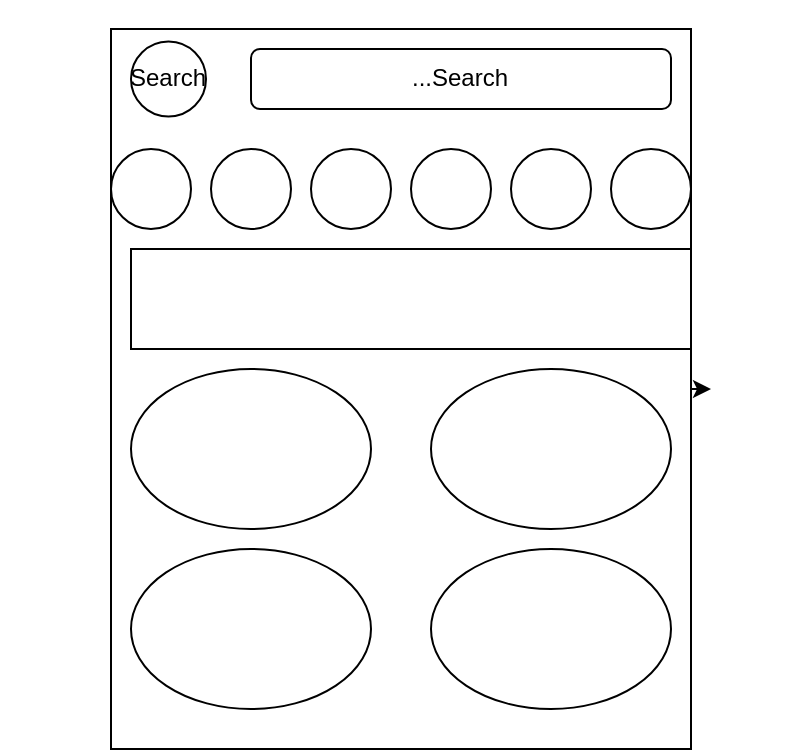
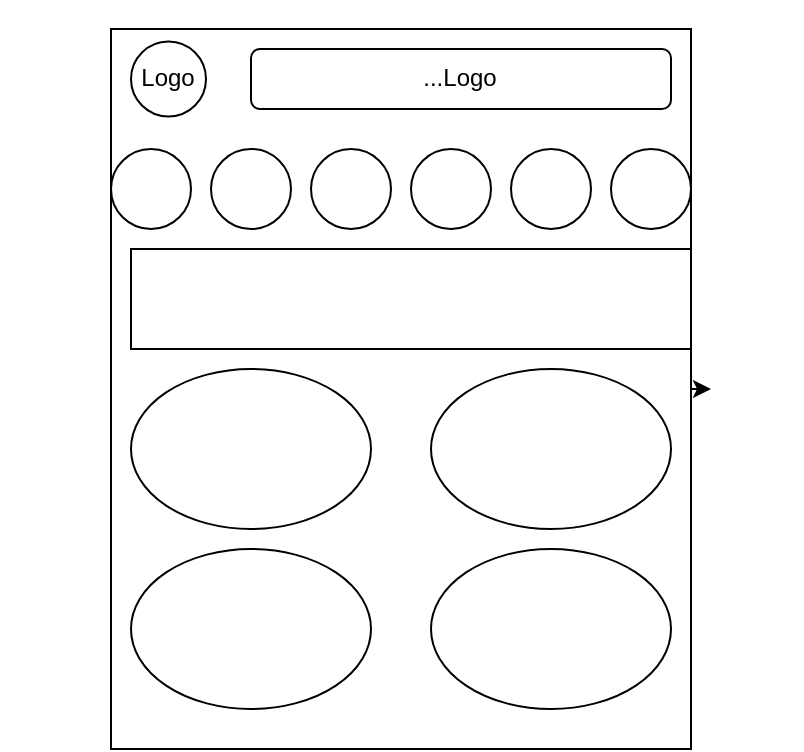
node "Search": label "Search" -> "Logo"
node "...Search": label "...Search" -> "...Logo"
